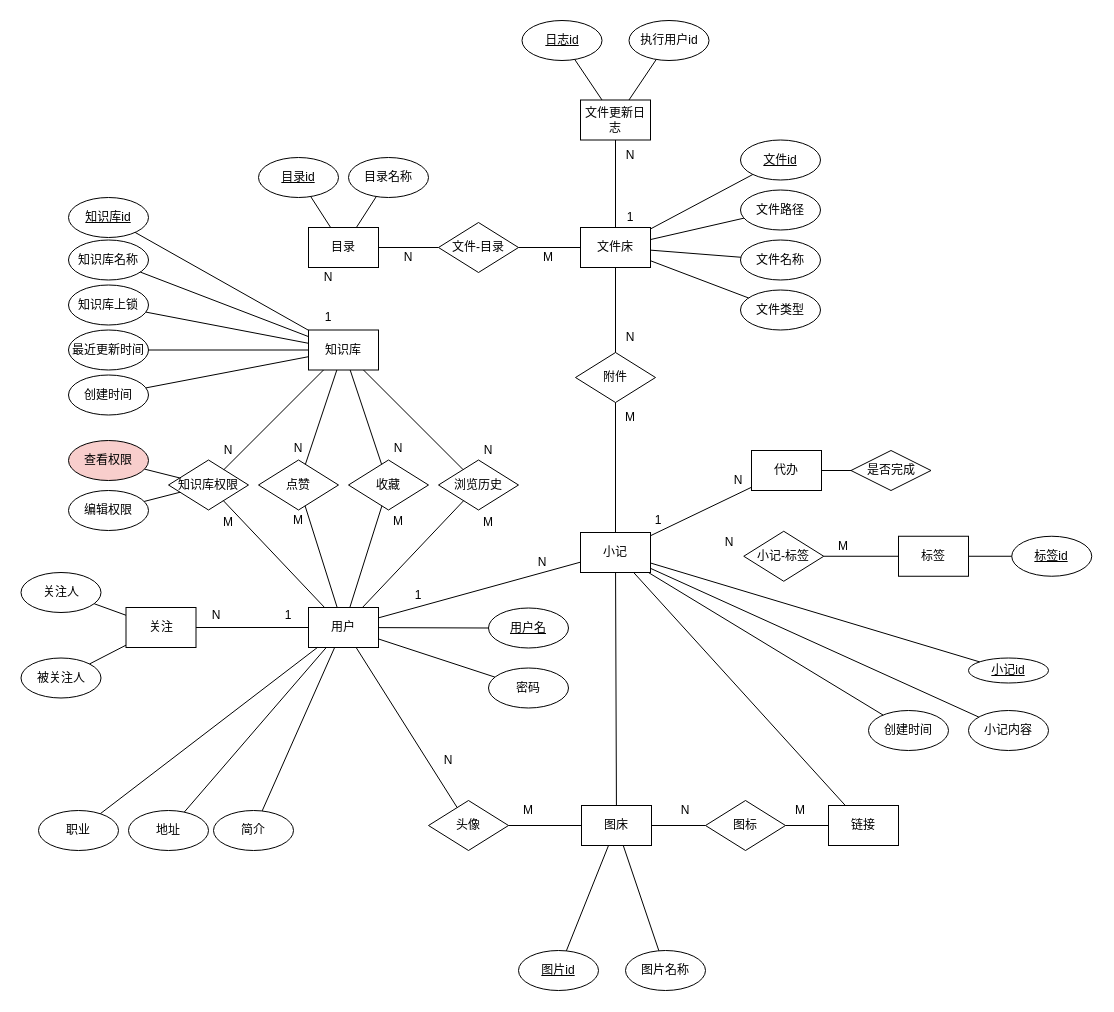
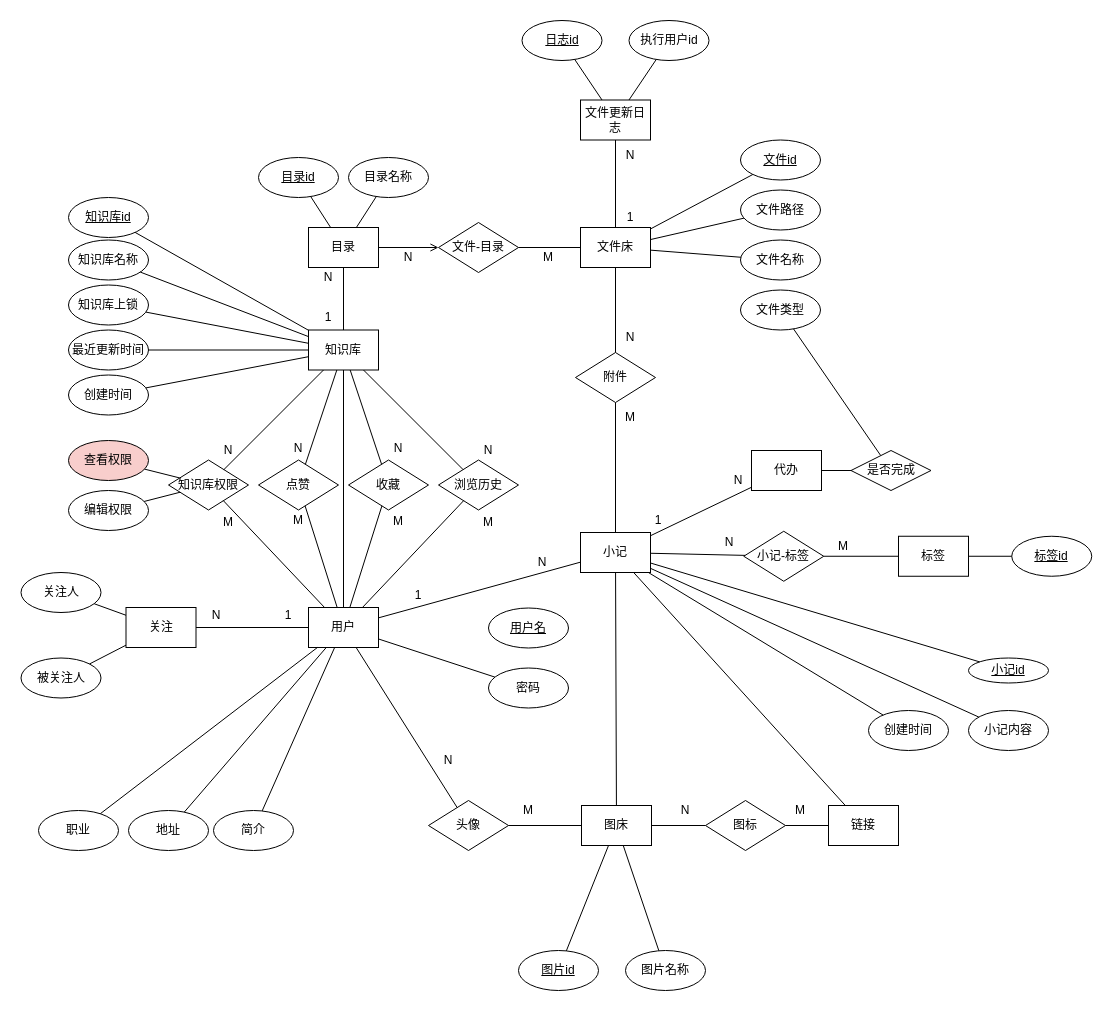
edge "目录" -- "文件-目录": arrowhead none -> open
edge "文件床" -- "文件类型": now "是否完成" -- "文件类型"
edge "目录" -- "知识库": added
edge "小记" -- "小记-标签": added
edge "用户" -- "用户名": now "用户" -- "知识库"
